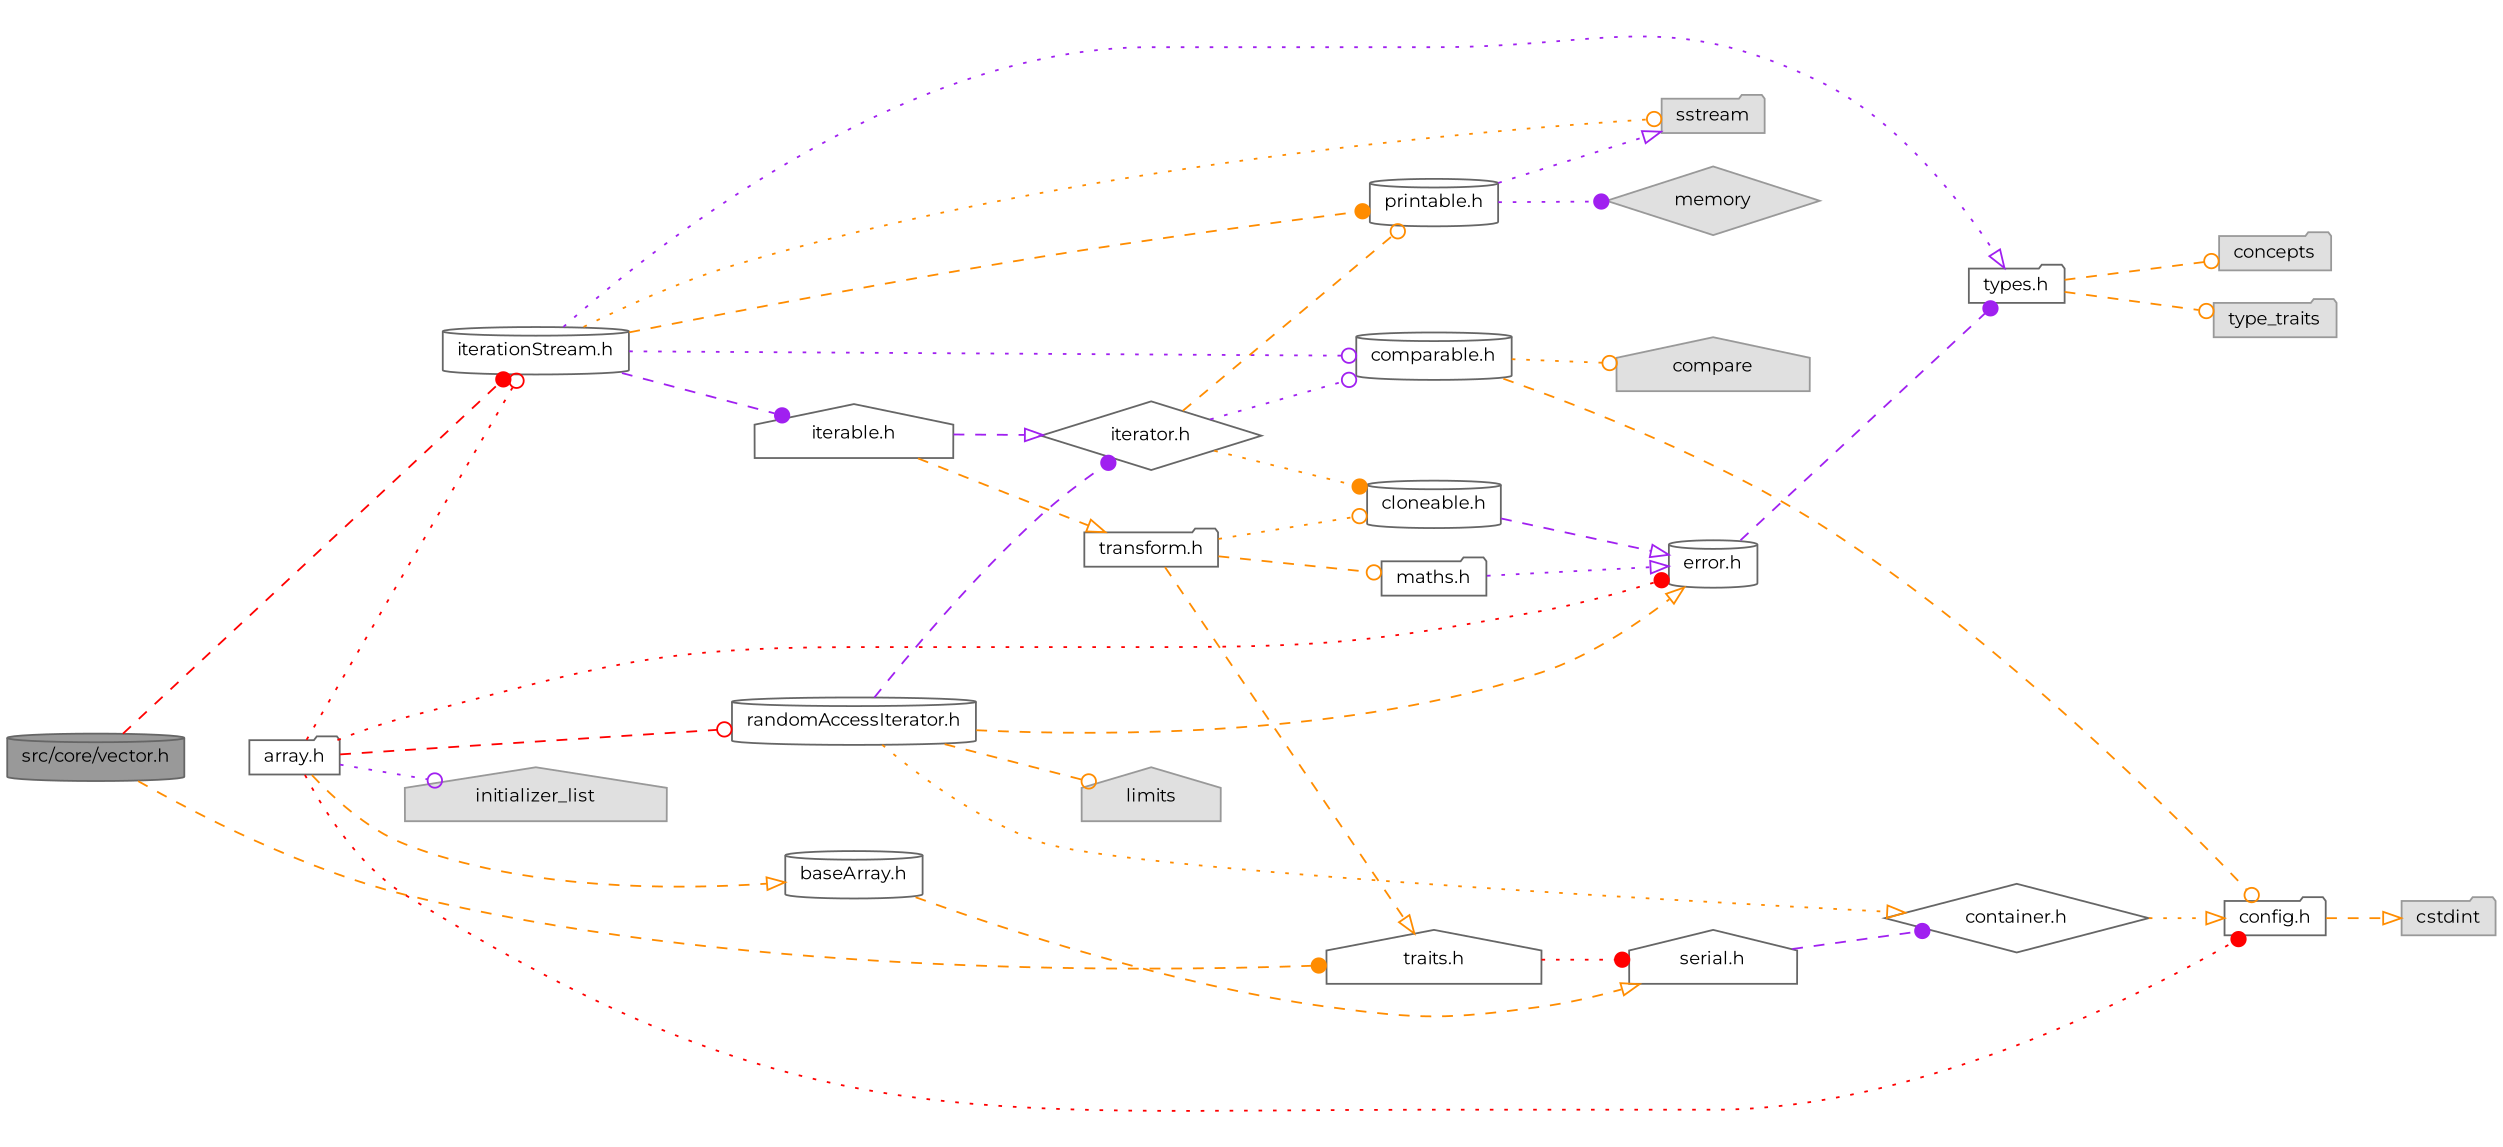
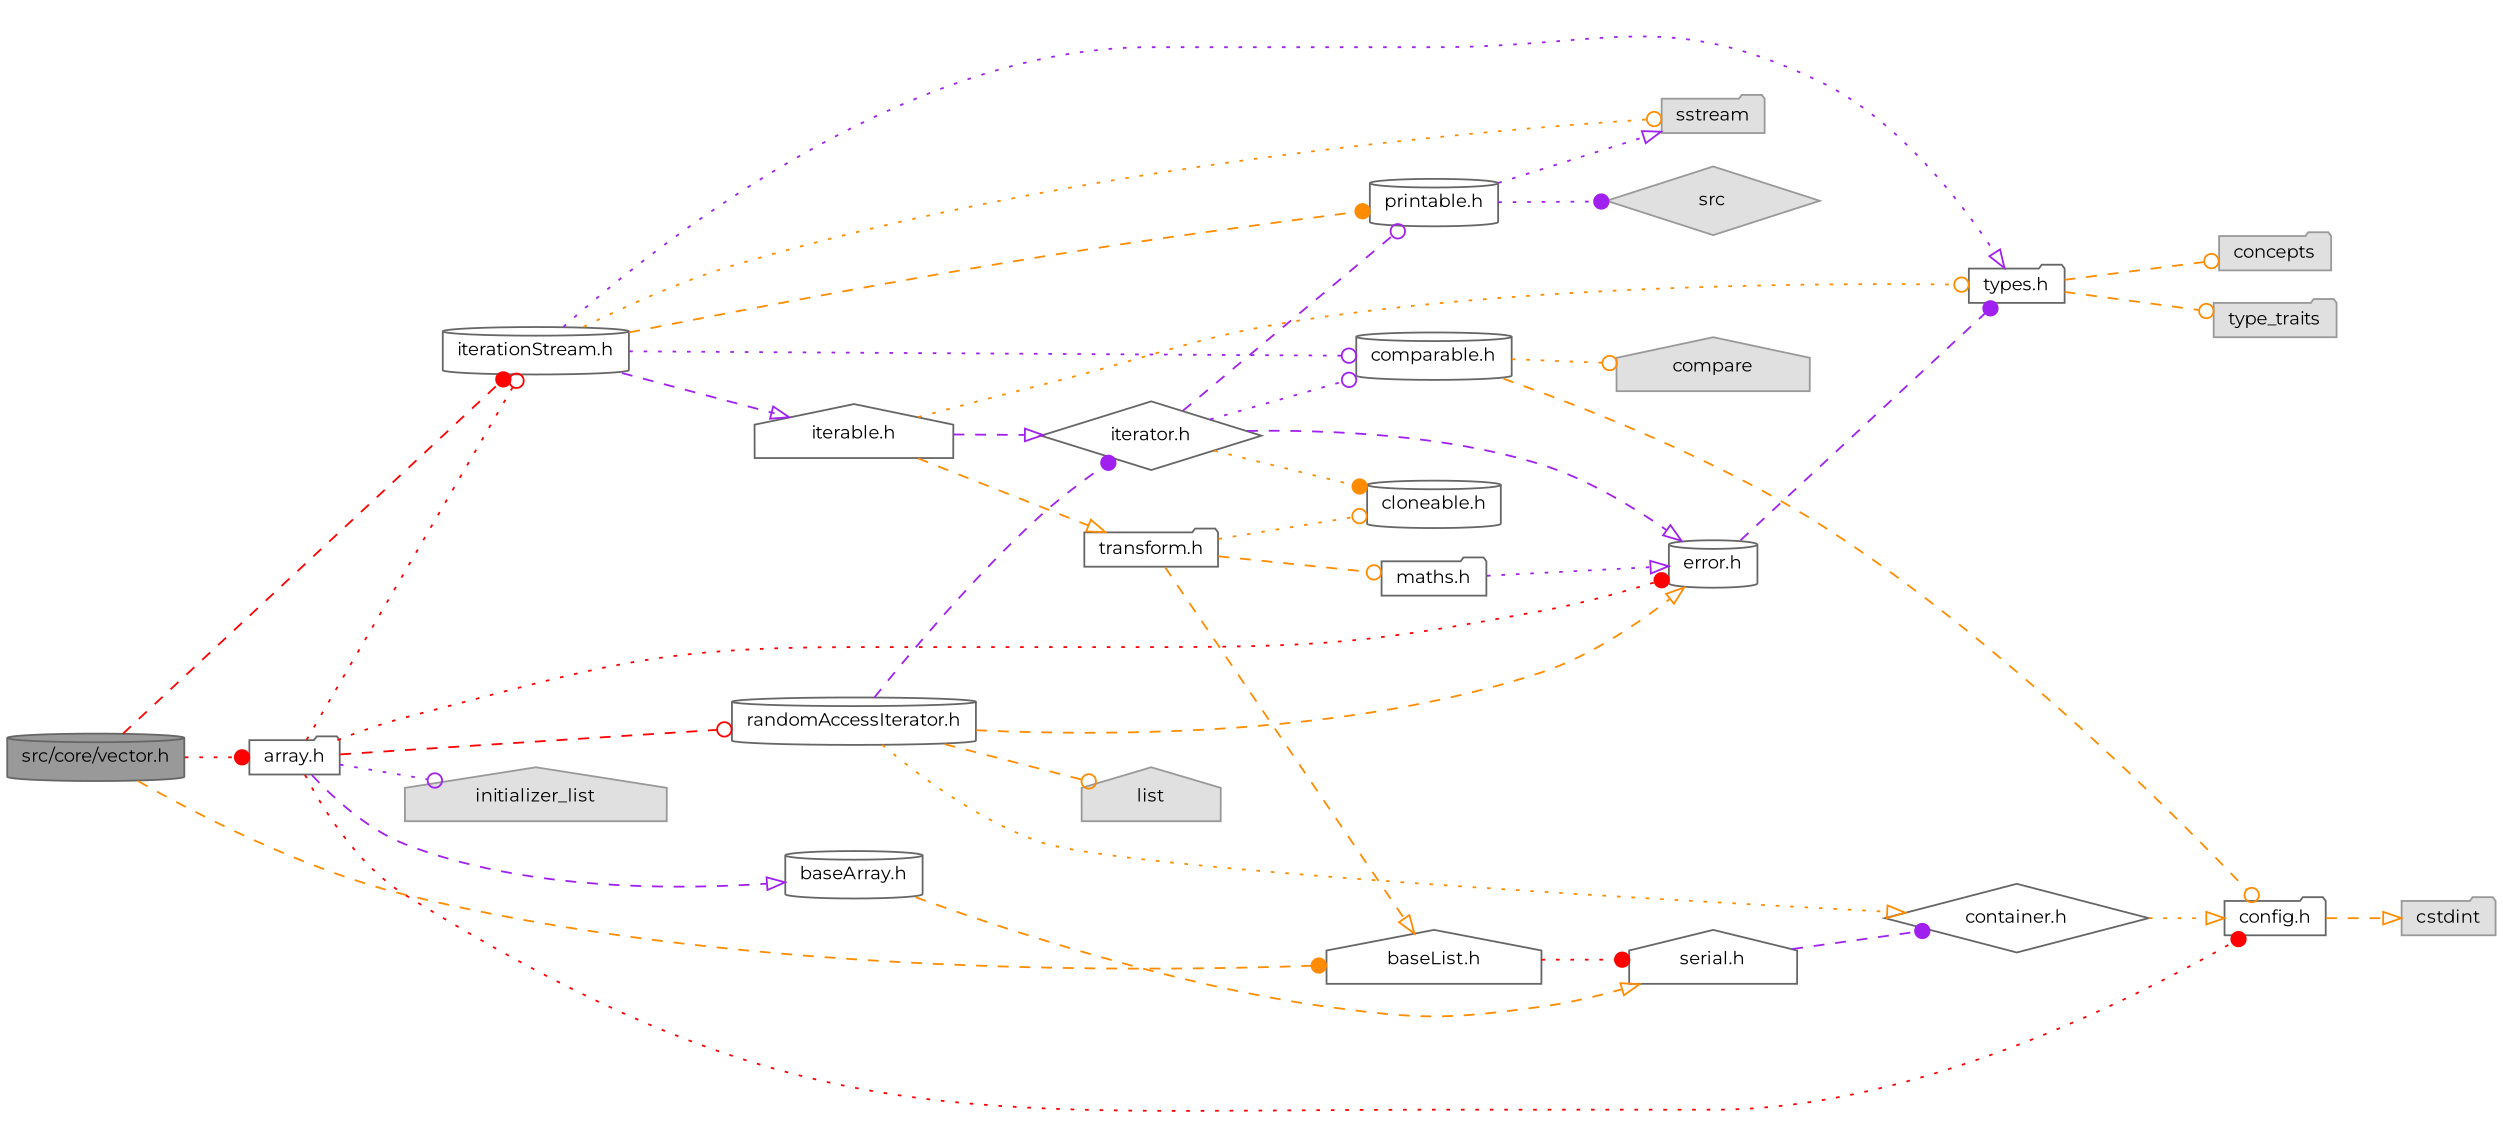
node "memory": label "memory" -> "src"
edge "iterable.h" -> "types.h": added
edge "iterator.h" -> "printable.h": color darkorange -> purple
edge "iterationStream.h" -> "iterable.h": arrowhead dot -> onormal
edge "cloneable.h" -> "error.h": now "iterator.h" -> "error.h"
edge "src/core/vector.h" -> "array.h": added
node "limits": label "limits" -> "list"
edge "array.h" -> "baseArray.h": color darkorange -> purple
node "traits.h": label "traits.h" -> "baseList.h"
